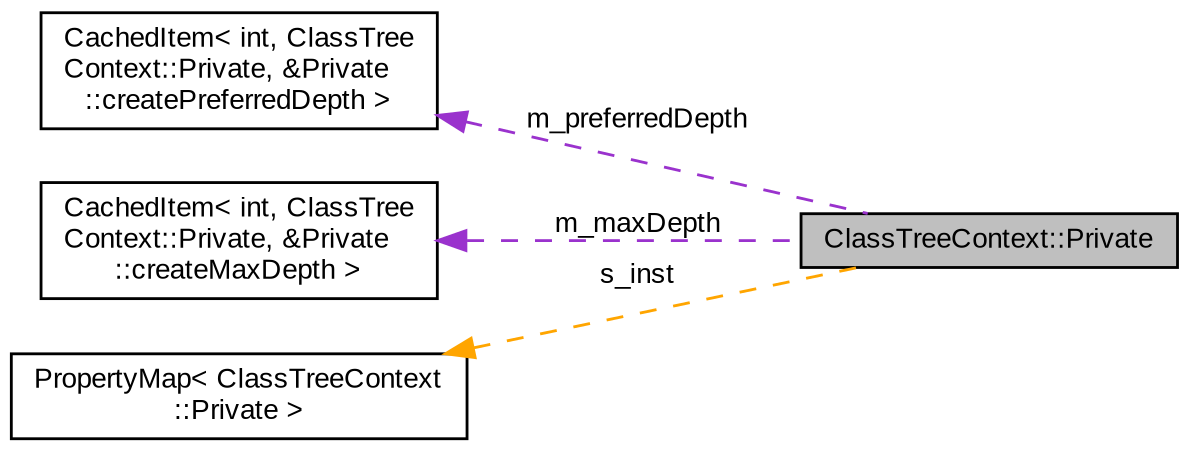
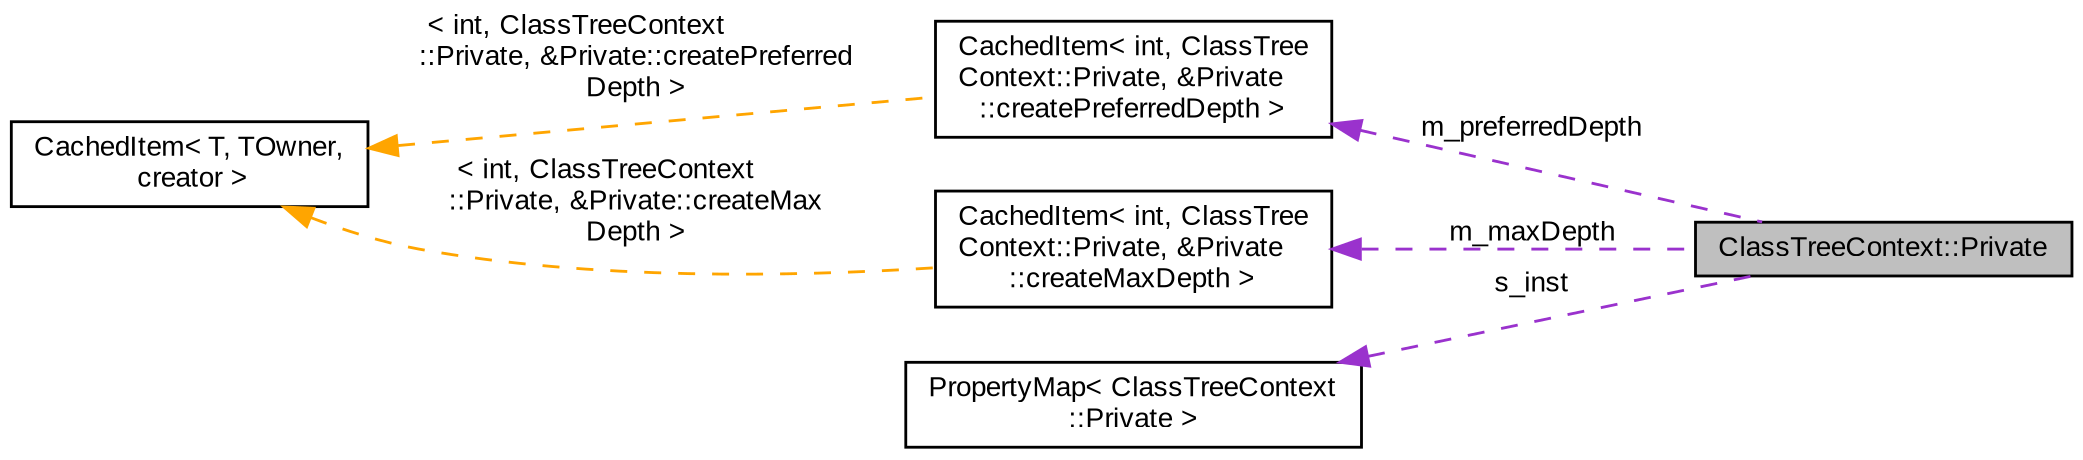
node "CachedItem< T, TOwner, creator >": added
edge "ClassTreeContext::Private" -> "PropertyMap< ClassTreeContext ::Private >": color orange -> darkorchid3
